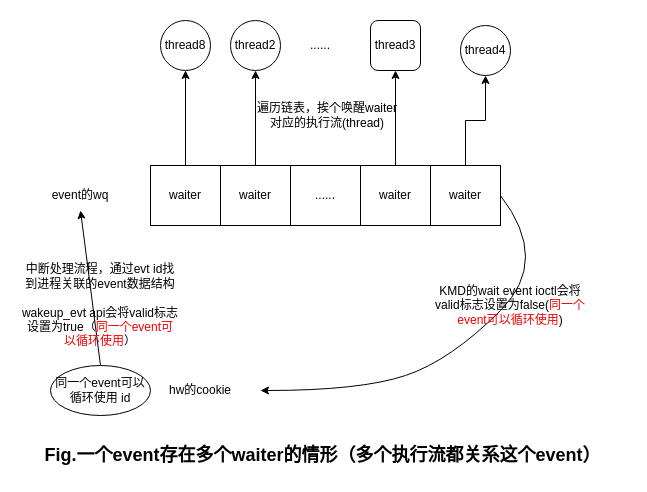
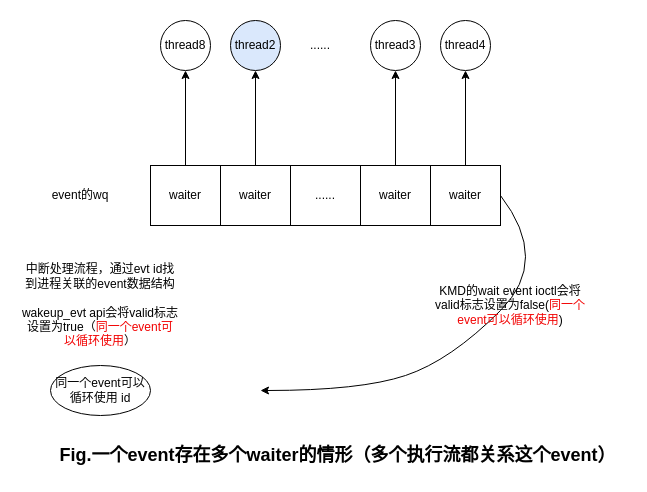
node "thread2": fillcolor #ffffff -> #dae8fc
node "thread3": shape rounded rectangle -> ellipse
node "thread4": moved (486, 51) -> (466, 46)
node "遍历链表，挨个唤醒waiter对应的执行流(thread)": removed
edge "同一个event可以循环使用 id" -> "event的wq": removed
node "hw的cookie": removed
node "Fig.一个event存在多个waiter的情形（多个执行流都关系这个event）": moved (323, 456) -> (338, 456)
